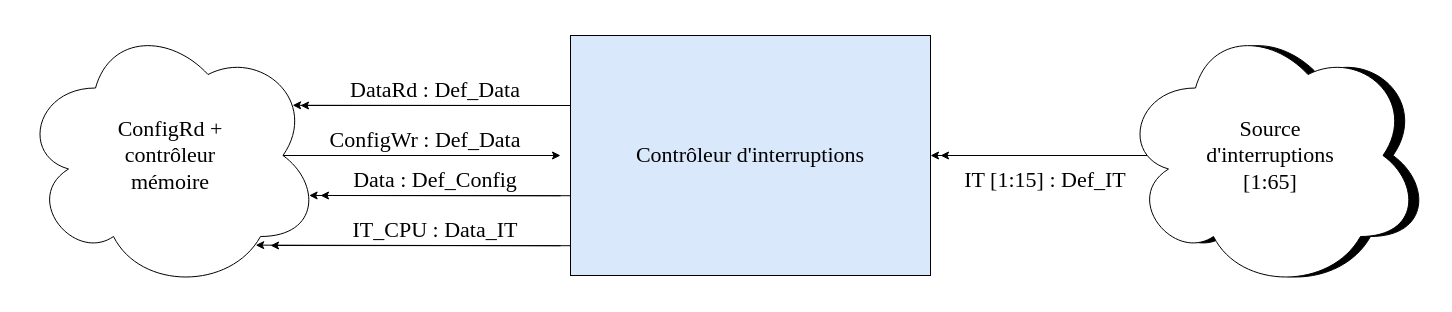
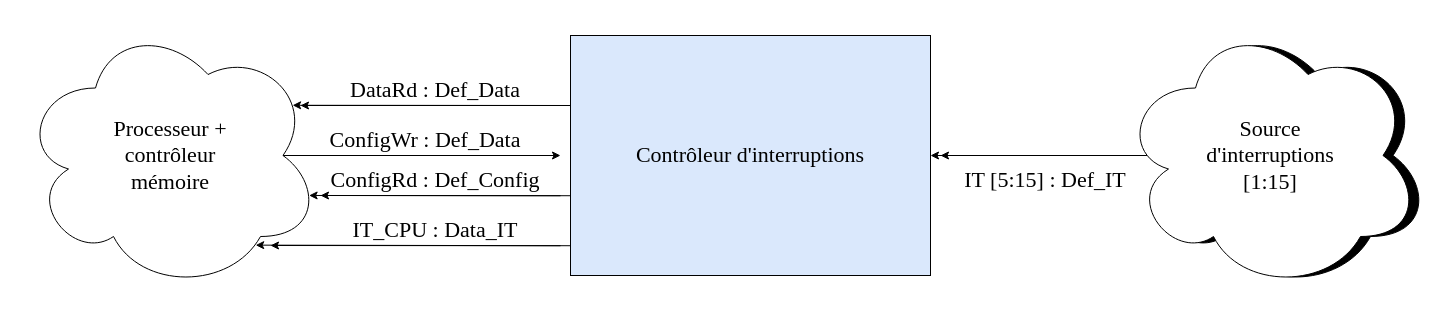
node "ConfigRd + contrôleur mémoire": label "ConfigRd + contrôleur mémoire" -> "Processeur + contrôleur mémoire"
node "Source d'interruptions [1:65]": label "Source d'interruptions [1:65]" -> "Source d'interruptions [1:15]"
node "Data : Def_Config": label "Data : Def_Config" -> "ConfigRd : Def_Config"
node "IT [1:15] : Def_IT": label "IT [1:15] : Def_IT" -> "IT [5:15] : Def_IT"
